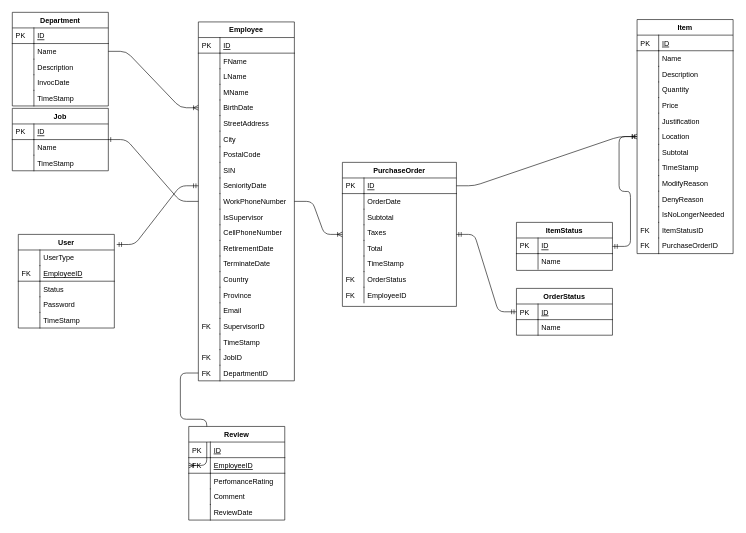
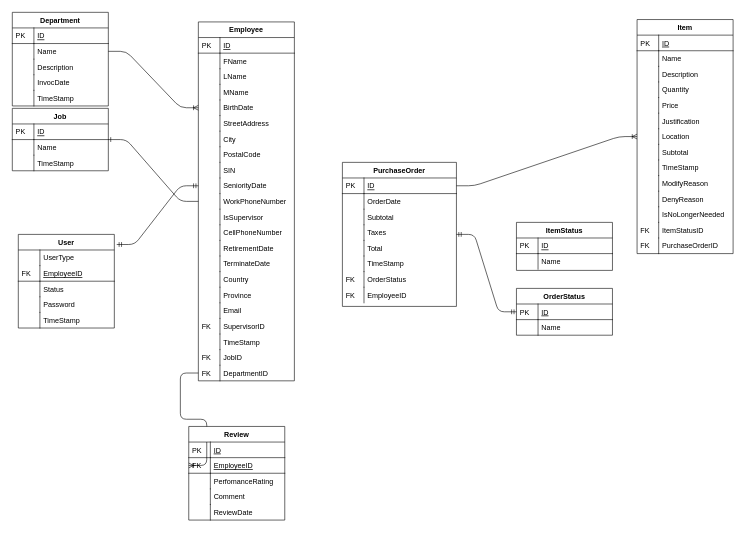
edge "Employee" -> "PurchaseOrder": removed
edge "Item" -- "ItemStatus": removed
